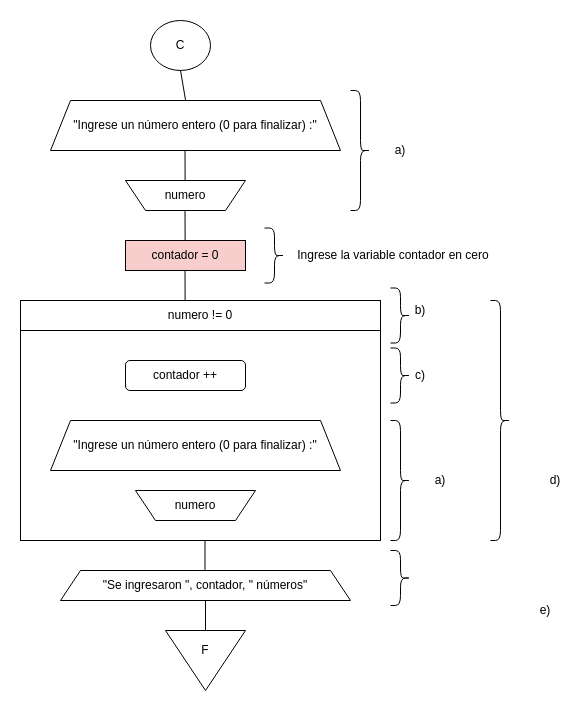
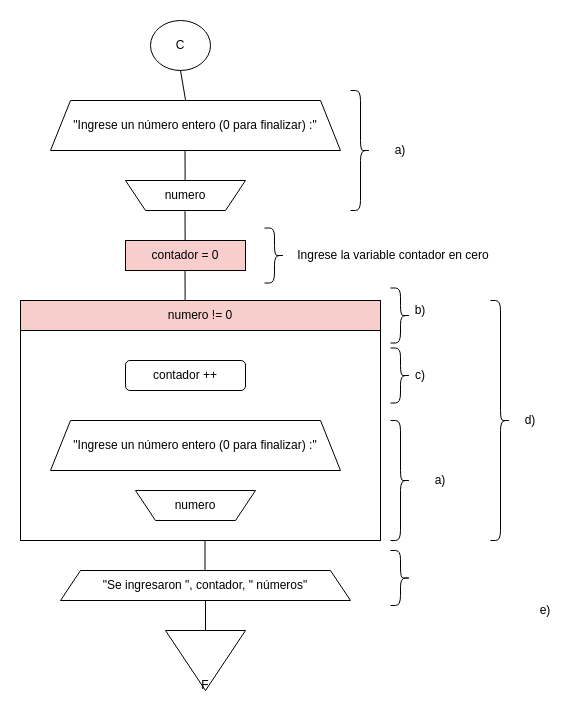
node "numero != 0": fillcolor #ffffff -> #f8cecc
node "d)": moved (556, 481) -> (531, 421)
node "F": moved (206, 651) -> (206, 686)
